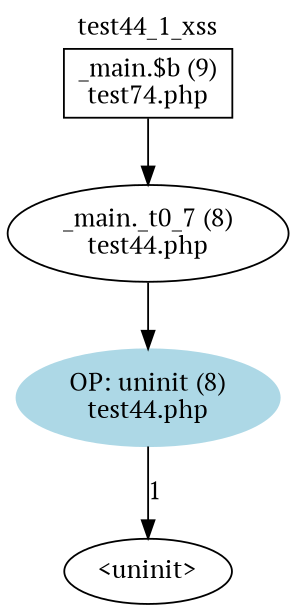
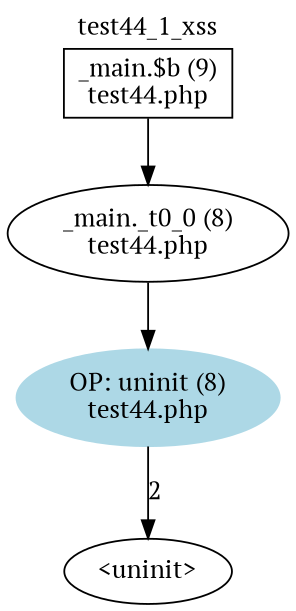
node "_main.$b (9) test74.php": label "_main.$b (9) test74.php" -> "_main.$b (9) test44.php"
node "_main._t0_7 (8) test44.php": label "_main._t0_7 (8) test44.php" -> "_main._t0_0 (8) test44.php"
edge "OP: uninit (8) test44.php" -> "<uninit>": label "1" -> "2"
